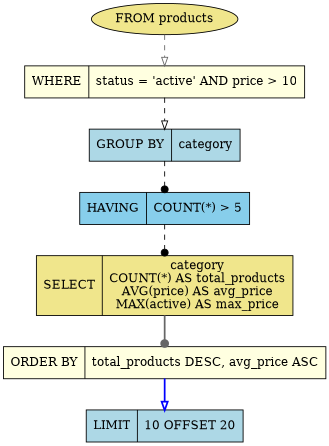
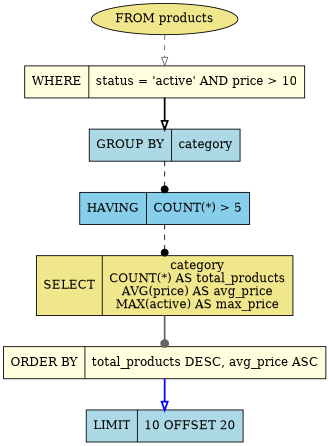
edge "WHERE" -> "GROUP BY": style dashed -> bold
